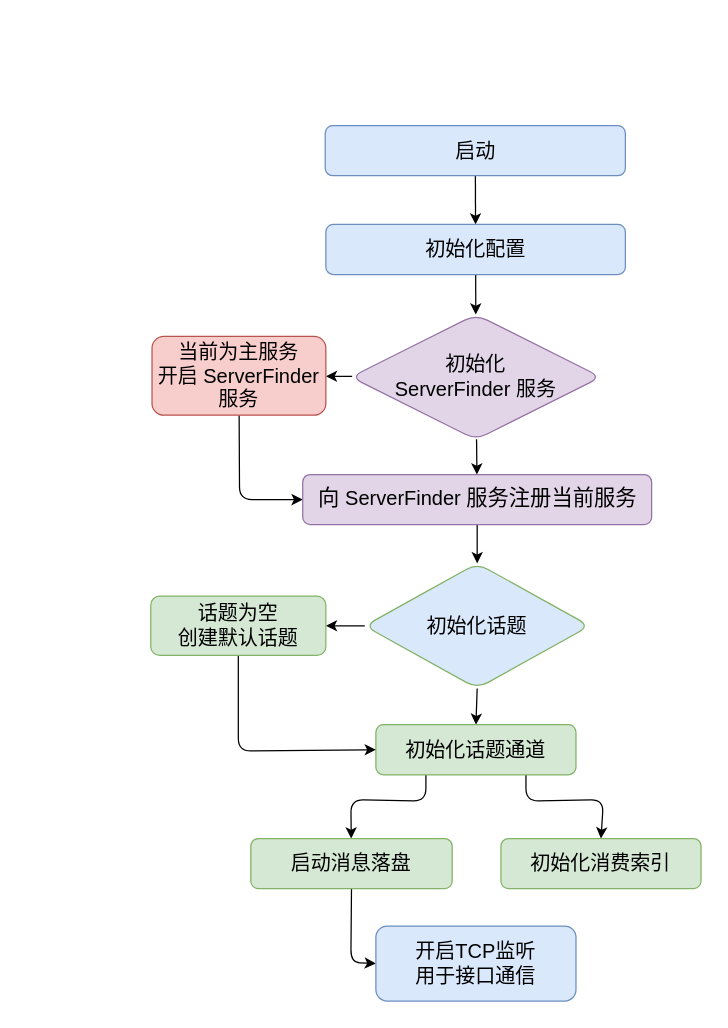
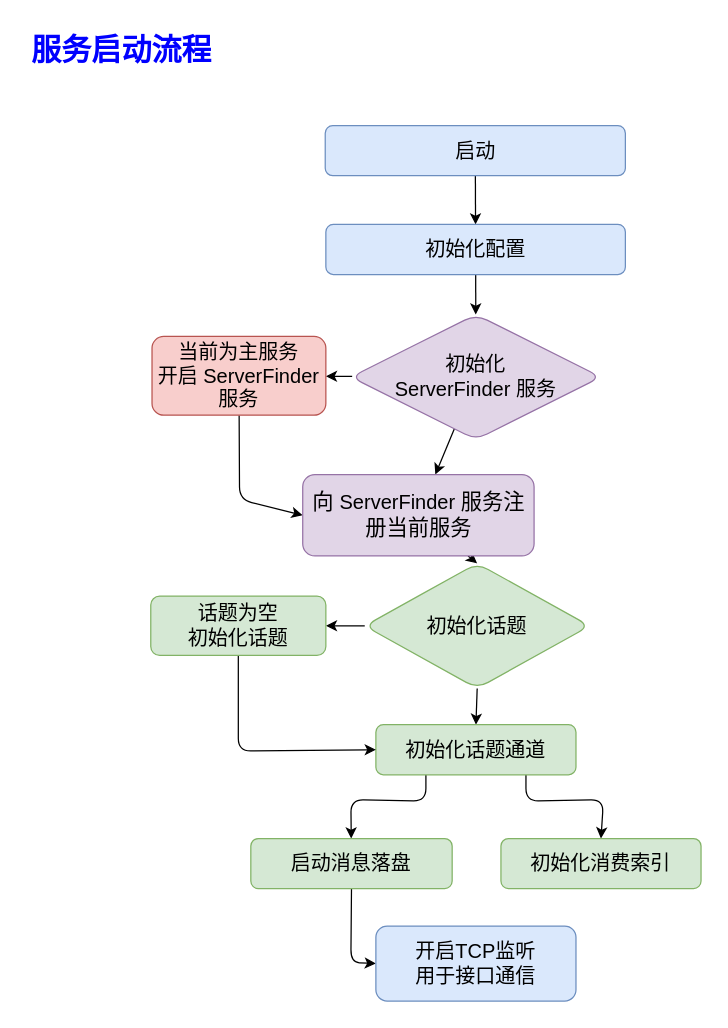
node "服务启动流程": added
node "向 ServerFinder 服务注册当前服务": size 349x50 -> 231x81
node "话题为空创建默认话题": label "话题为空创建默认话题" -> "话题为空初始化话题"
node "初始化话题": fillcolor #dae8fc -> #d5e8d4
